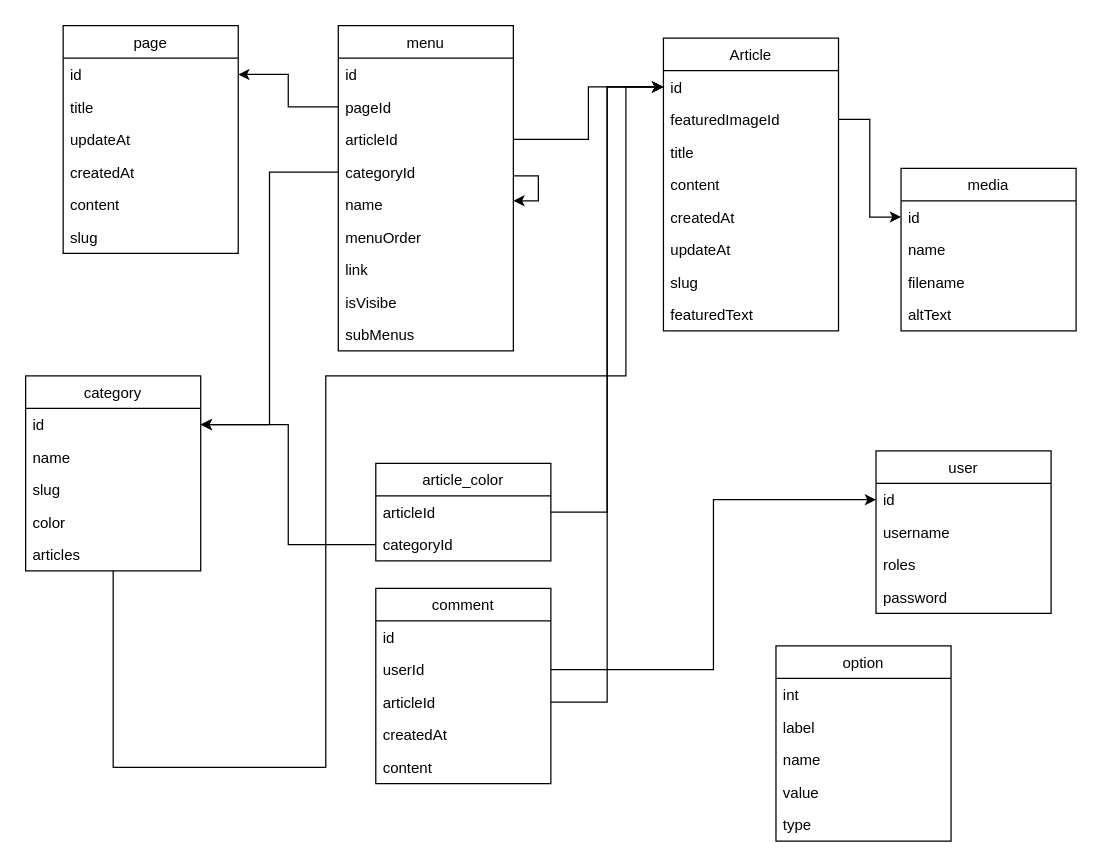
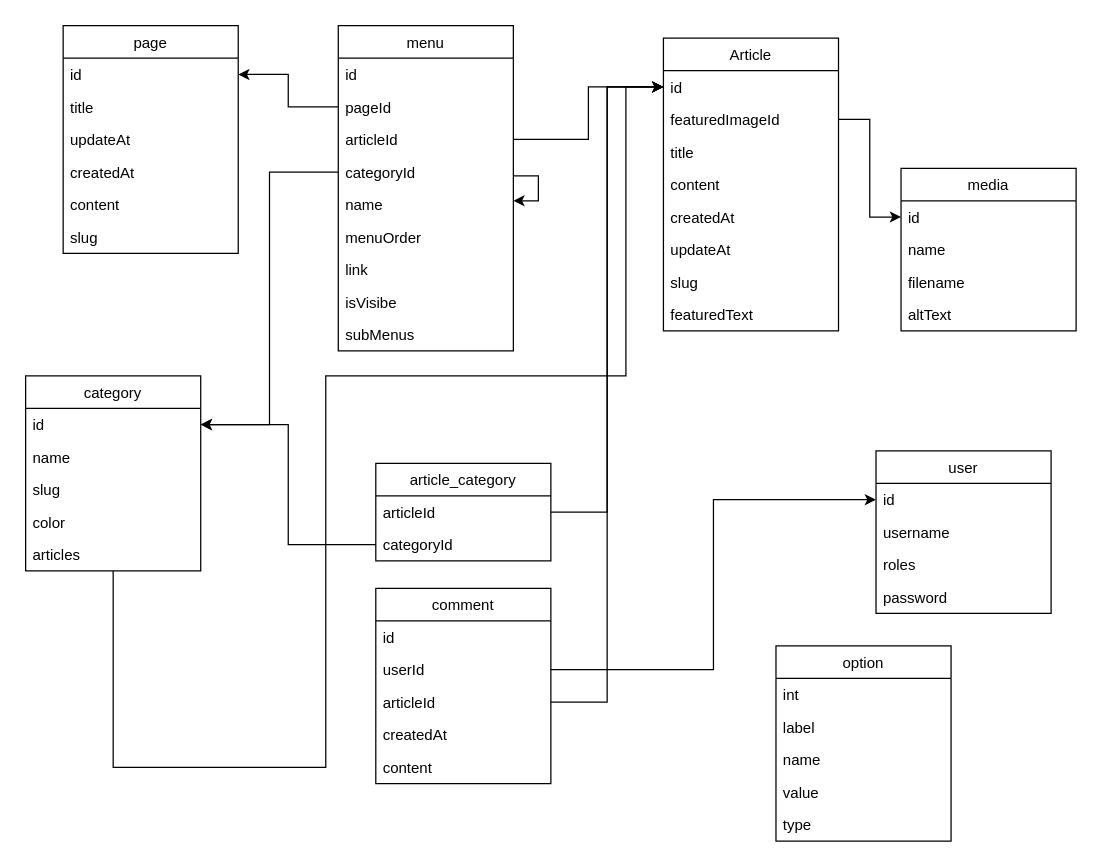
node "article_color": label "article_color" -> "article_category"
